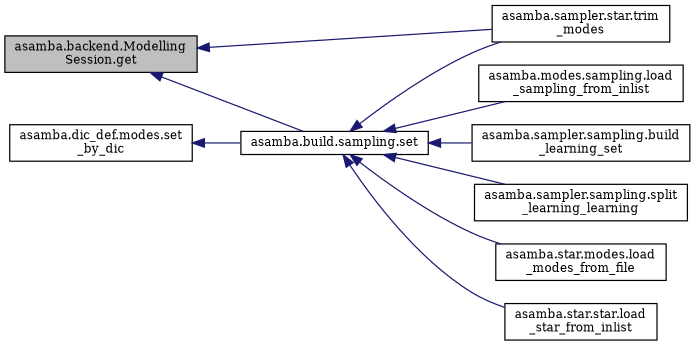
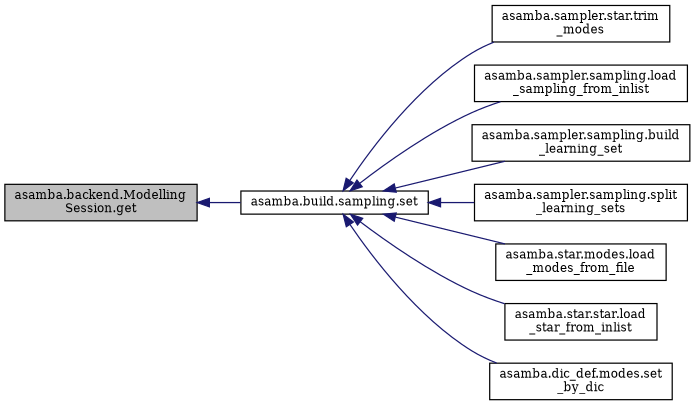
edge "asamba.sampler.star.trim _modes" -> "asamba.backend.Modelling Session.get": removed
node "asamba.modes.sampling.load _sampling_from_inlist": label "asamba.modes.sampling.load _sampling_from_inlist" -> "asamba.sampler.sampling.load _sampling_from_inlist"
edge "asamba.build.sampling.set" -> "asamba.dic_def.modes.set _by_dic": reversed
node "asamba.sampler.sampling.split _learning_learning": label "asamba.sampler.sampling.split _learning_learning" -> "asamba.sampler.sampling.split _learning_sets"
